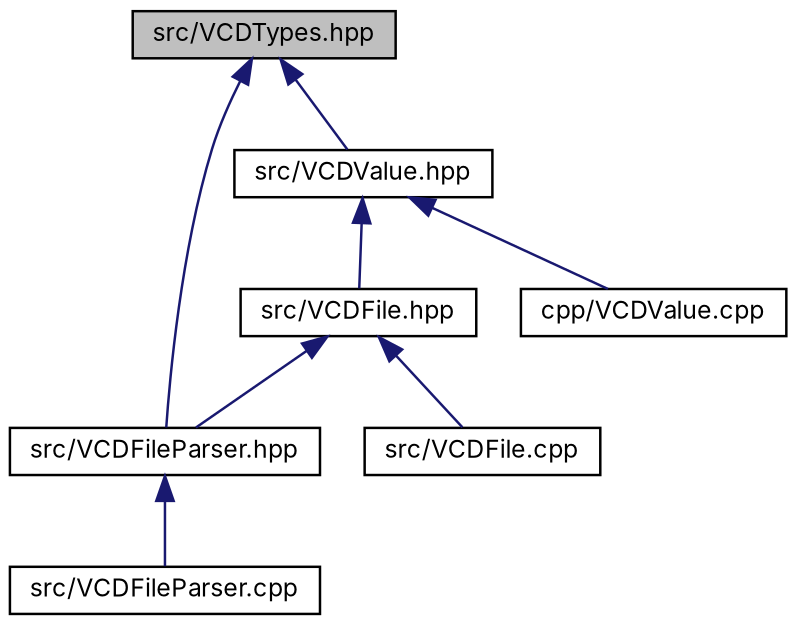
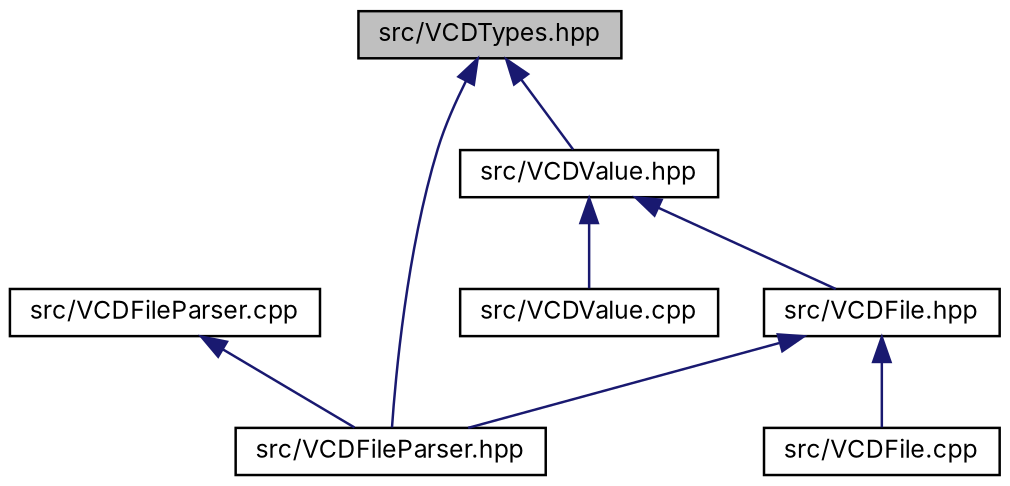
node "cpp/VCDValue.cpp": label "cpp/VCDValue.cpp" -> "src/VCDValue.cpp"
edge "src/VCDFileParser.cpp" -> "src/VCDFileParser.hpp": reversed
